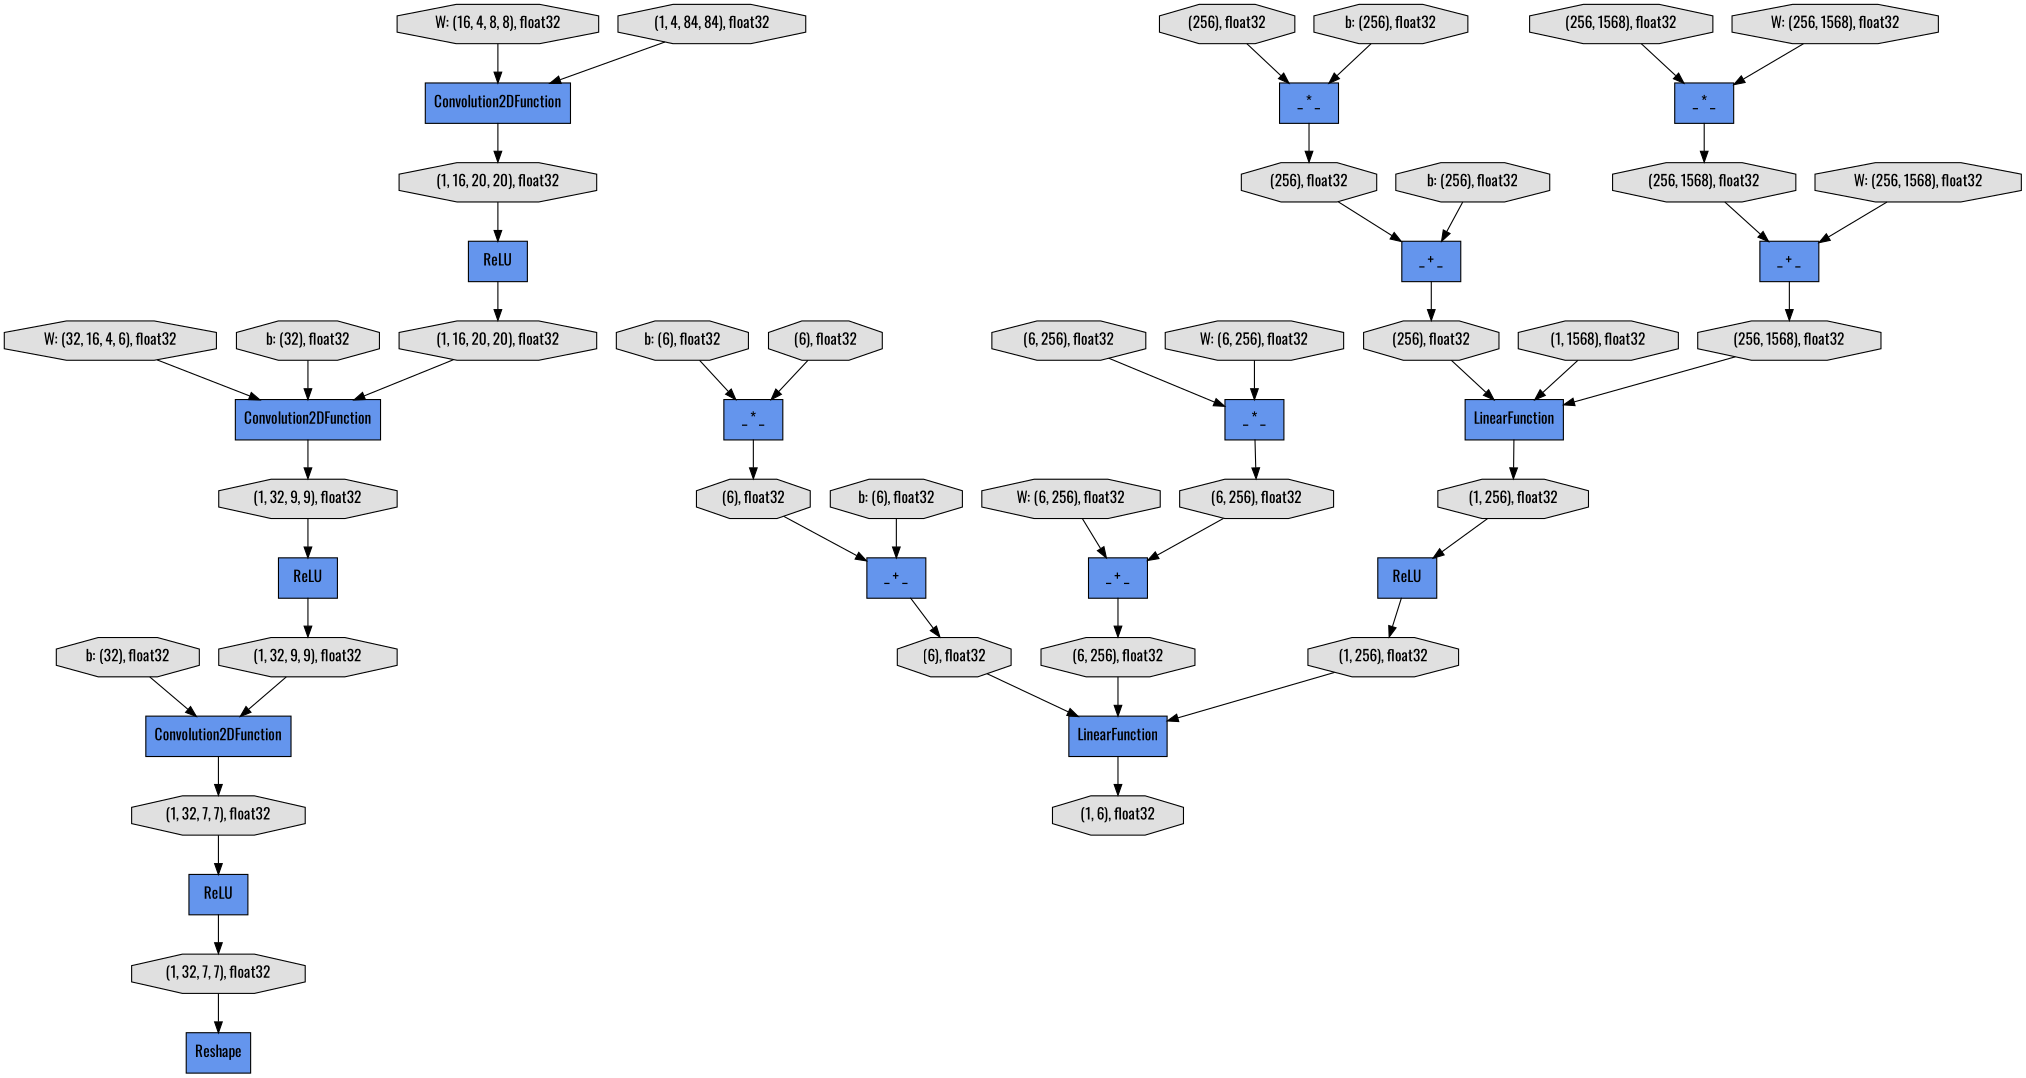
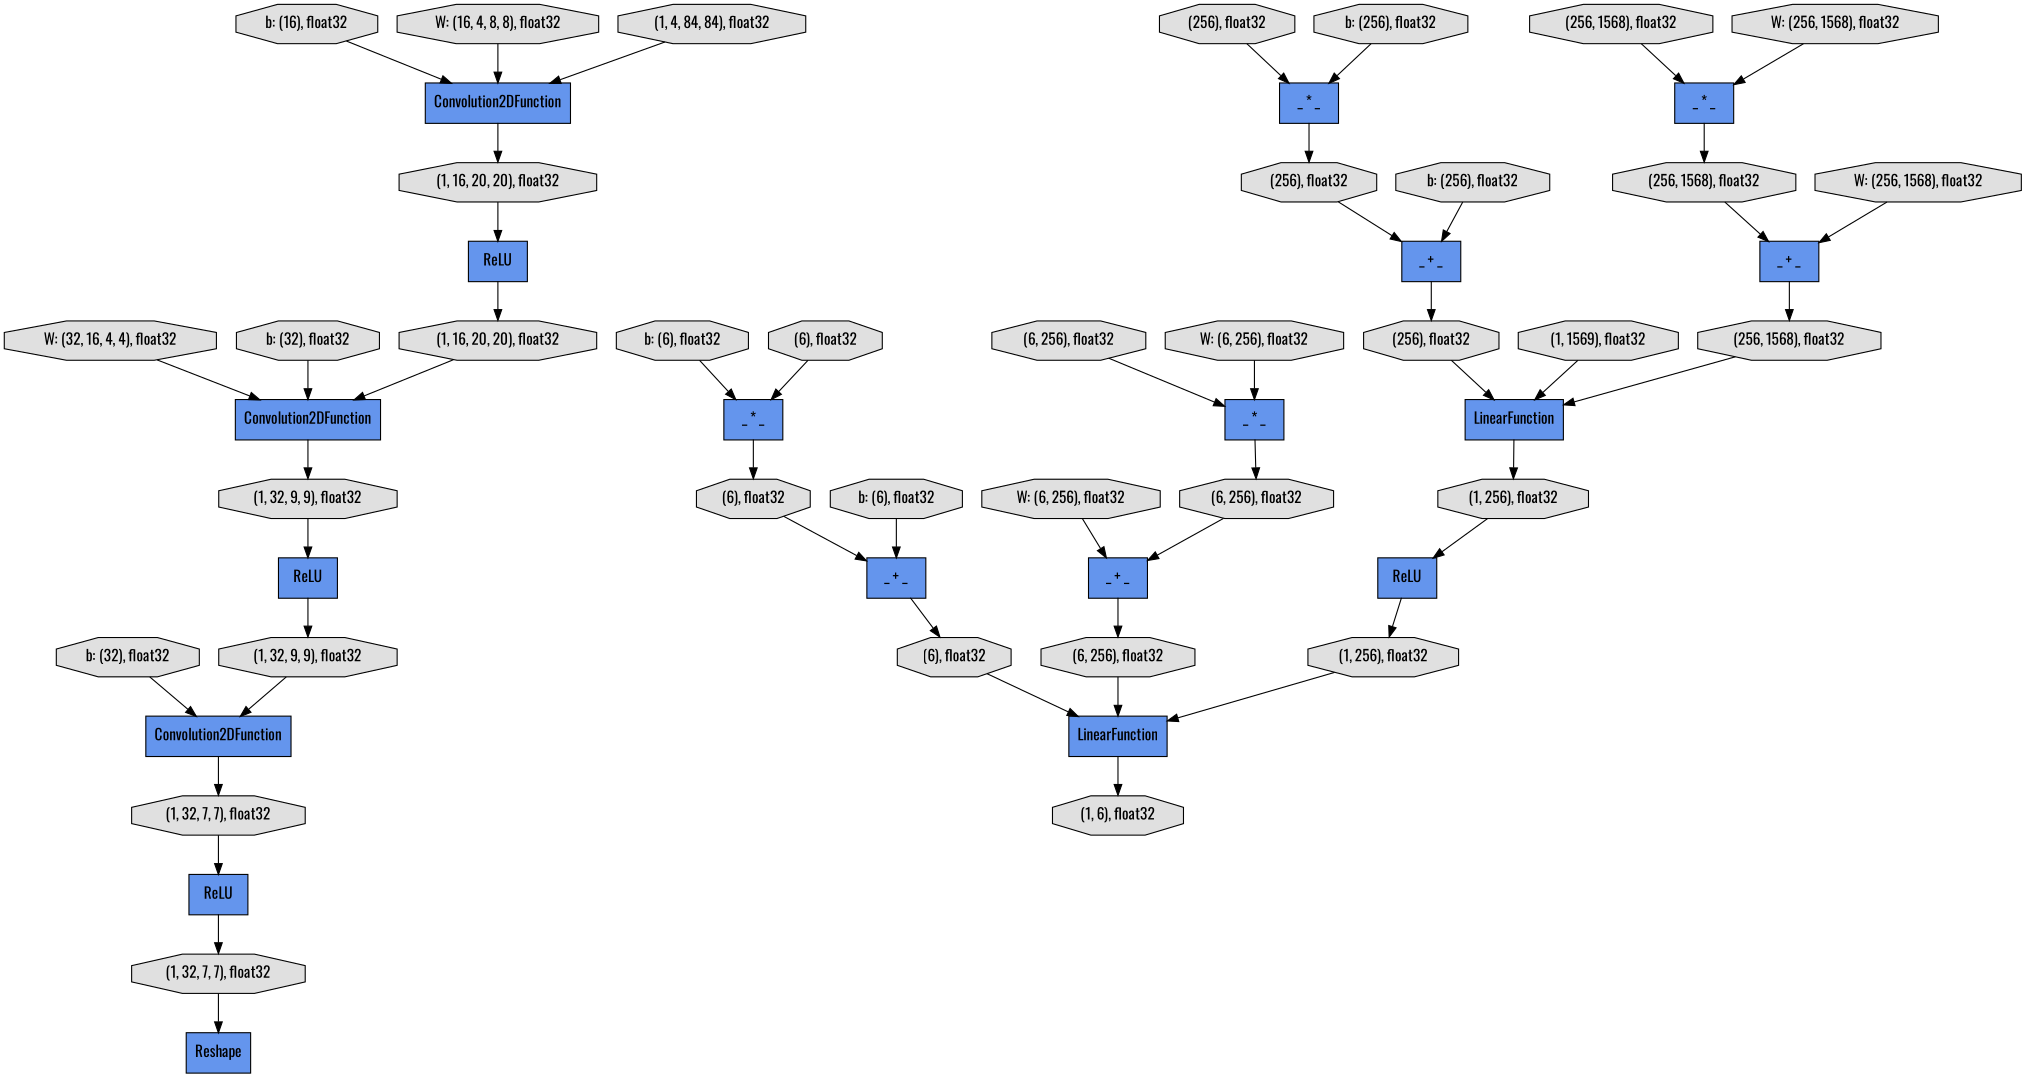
node "b: (16), float32": added
node "W: (32, 16, 4, 6), float32": label "W: (32, 16, 4, 6), float32" -> "W: (32, 16, 4, 4), float32"
node "(1, 1568), float32": label "(1, 1568), float32" -> "(1, 1569), float32"
